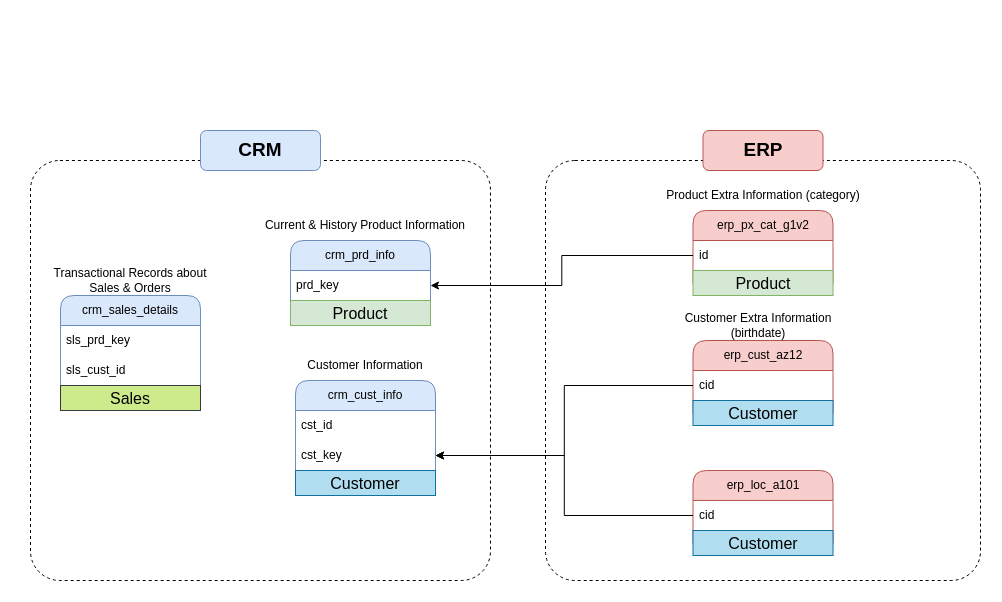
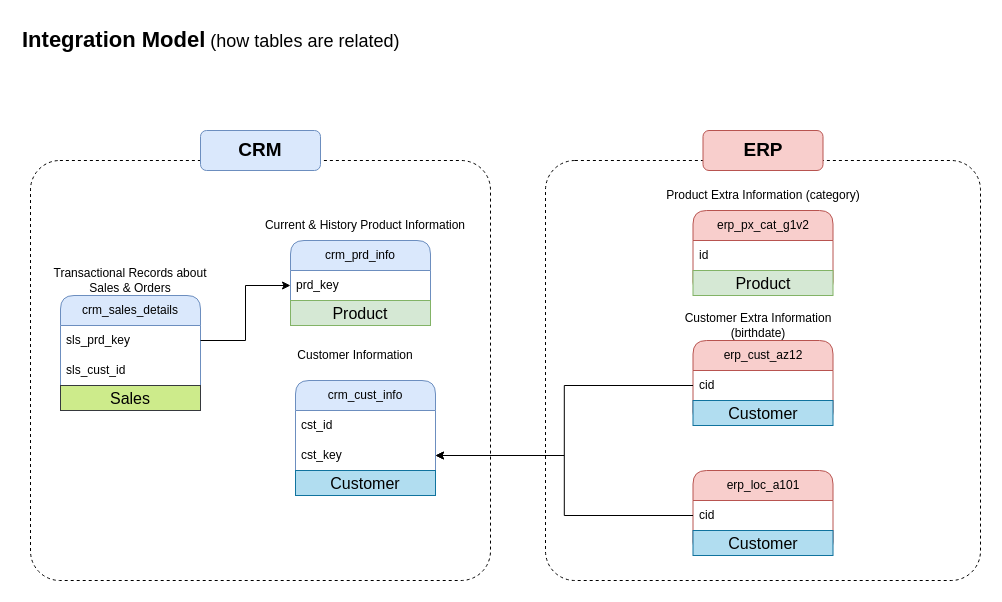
node "Integration Model (how tables are related)": added
edge "id" -> "prd_key": removed
edge "sls_prd_key" -> "prd_key": added
node "Customer Information": moved (366, 366) -> (356, 356)
